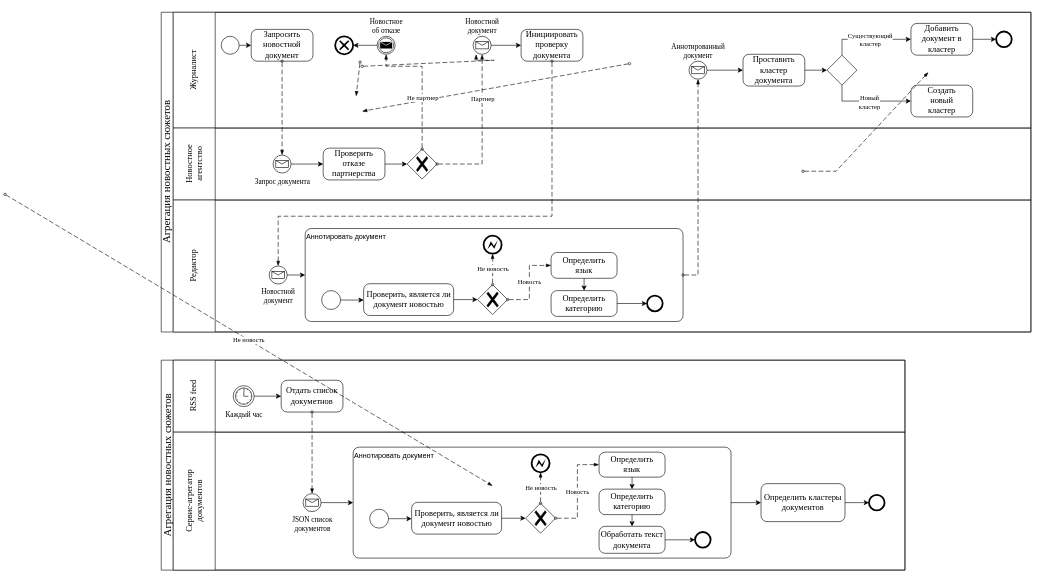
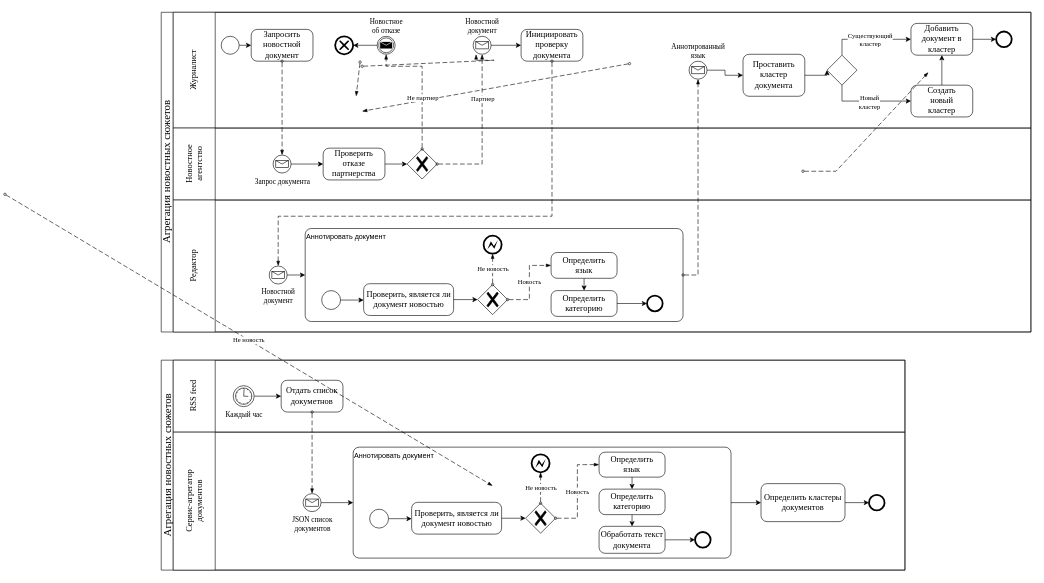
node "Аннотированный документ": label "Аннотированный документ" -> "Аннотированный язык"
edge "Создать новый кластер" -> "Добавить документ в кластер": added
node "Проставить кластер документа": size 62x32 -> 62x42
